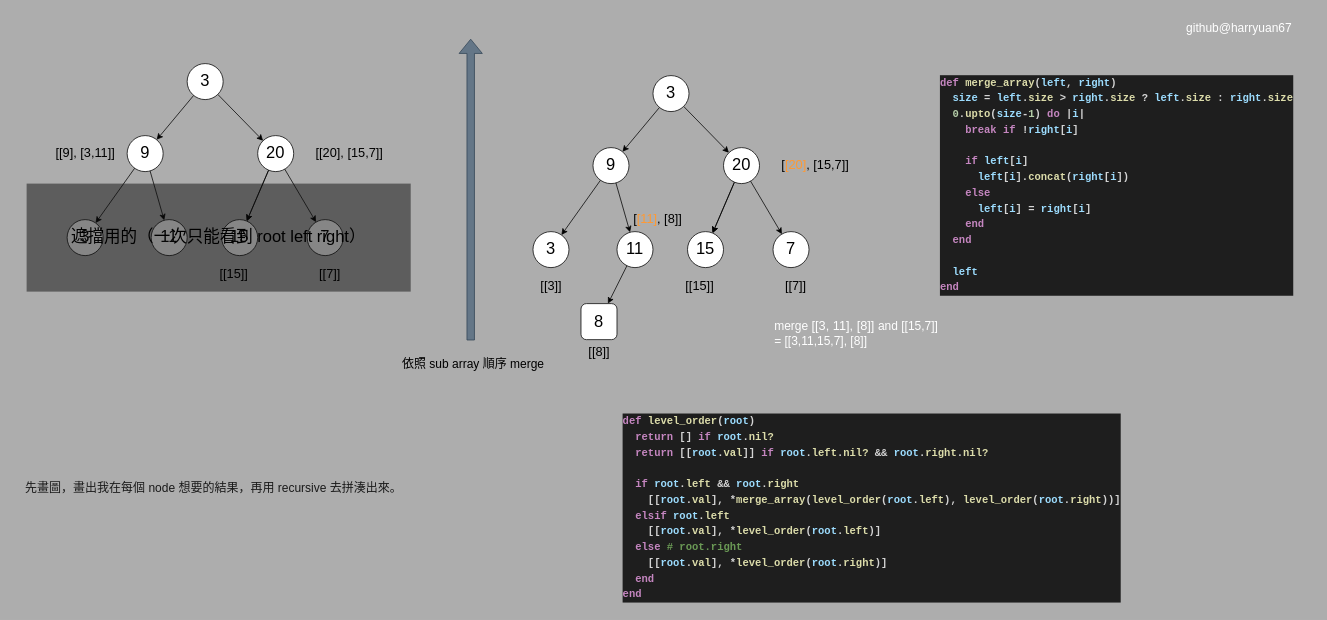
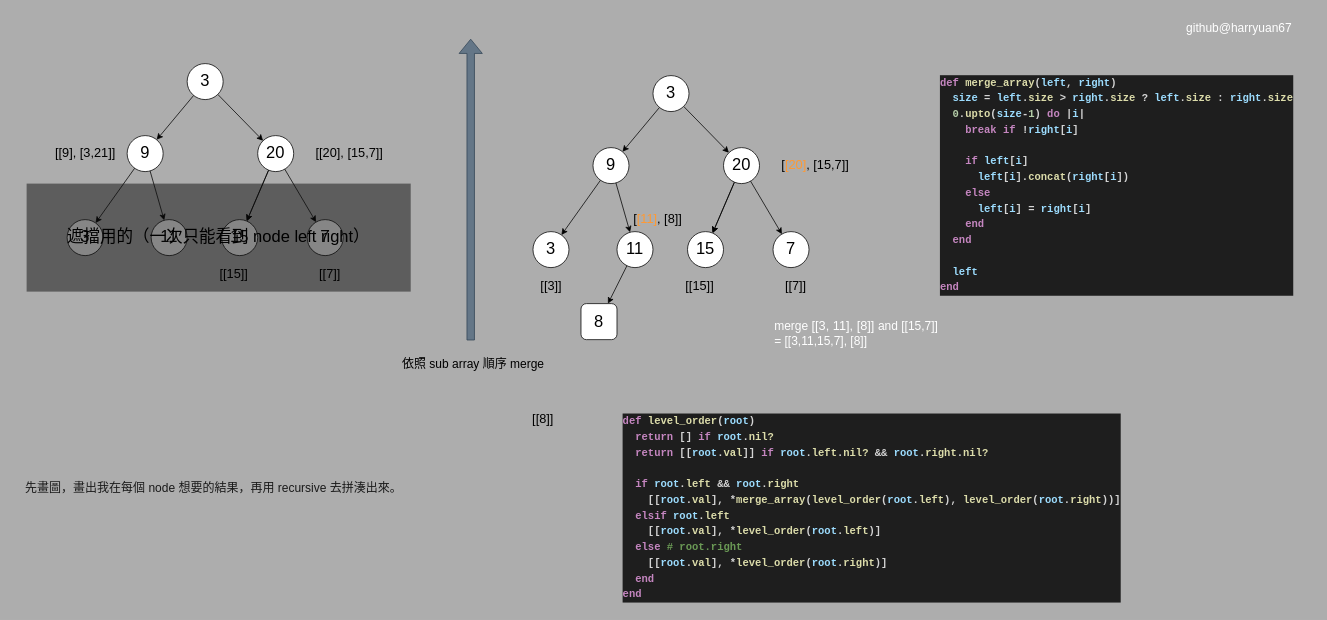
node "[[9], [3,11]]": label "[[9], [3,11]]" -> "[[9], [3,21]]"
node "遮擋用的（一次只能看到 root left right）": label "遮擋用的（一次只能看到 root left right）" -> "遮擋用的（一次只能看到 node left right）"
node "[[8]]": moved (599, 352) -> (543, 420)
